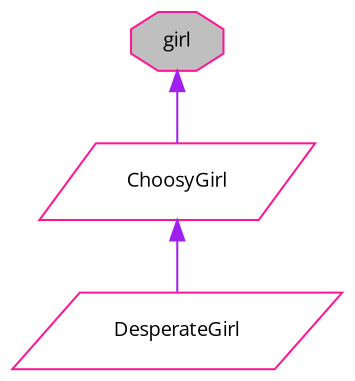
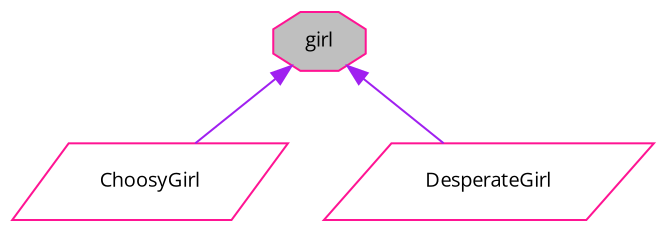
edge "DesperateGirl" -> "ChoosyGirl": now "DesperateGirl" -> "girl"
